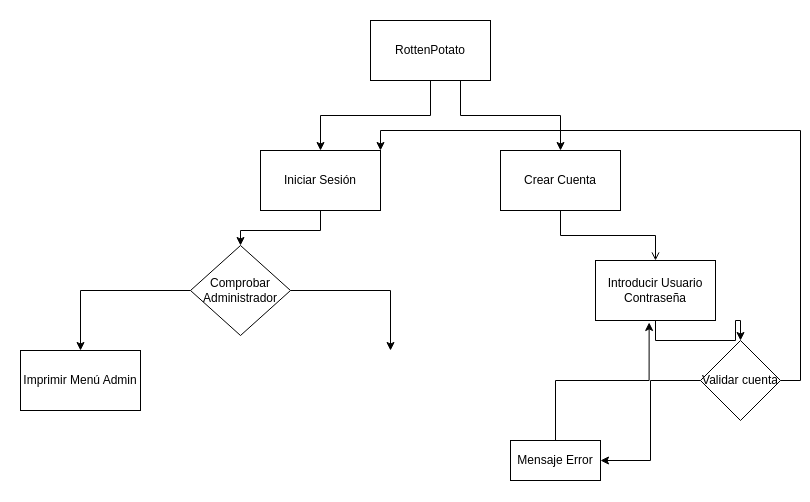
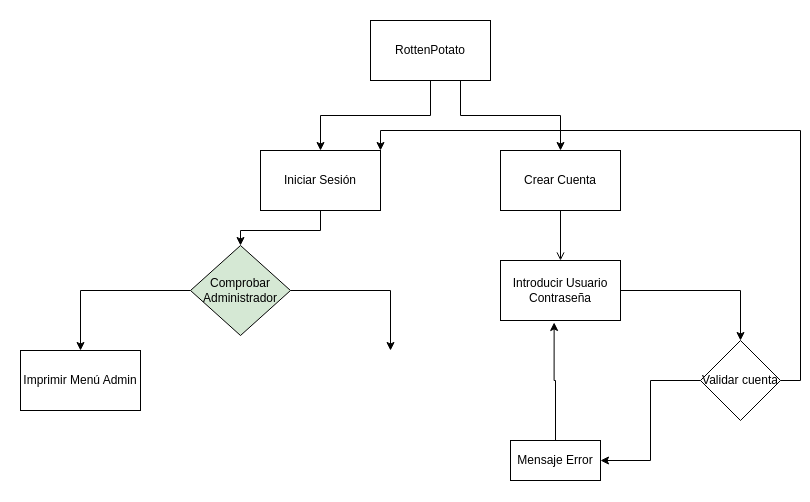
node "Comprobar Administrador": fillcolor #ffffff -> #d5e8d4
node "Introducir Usuario Contraseña": moved (656, 291) -> (561, 291)
